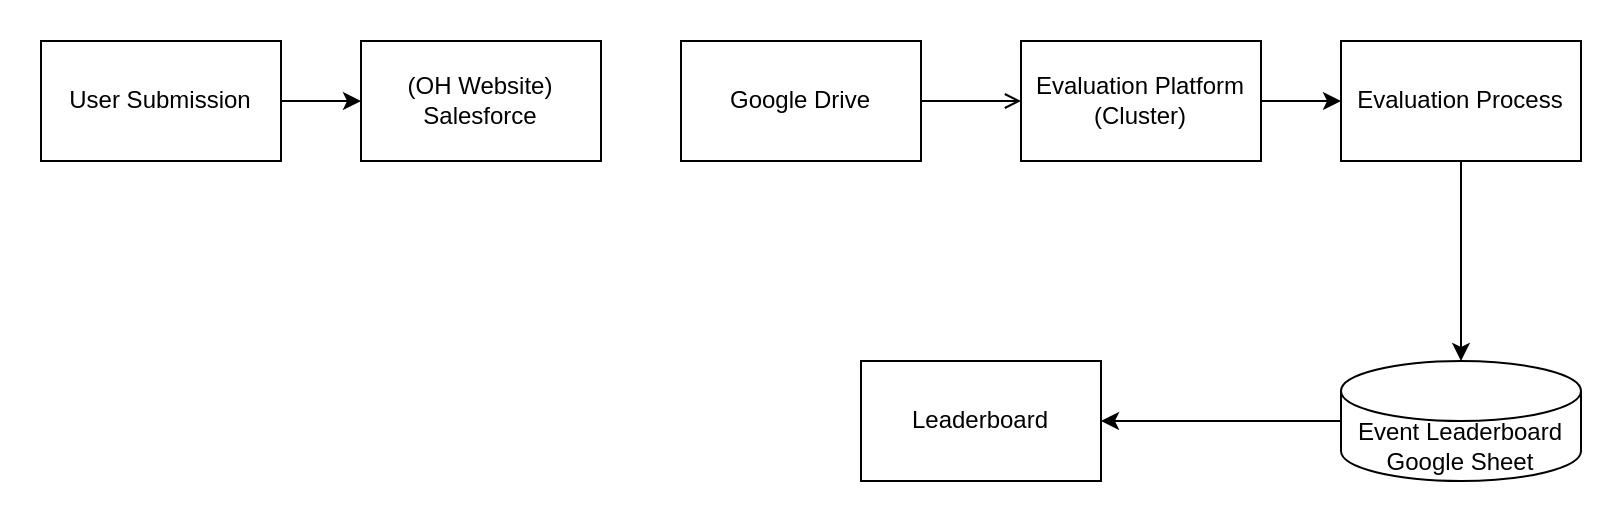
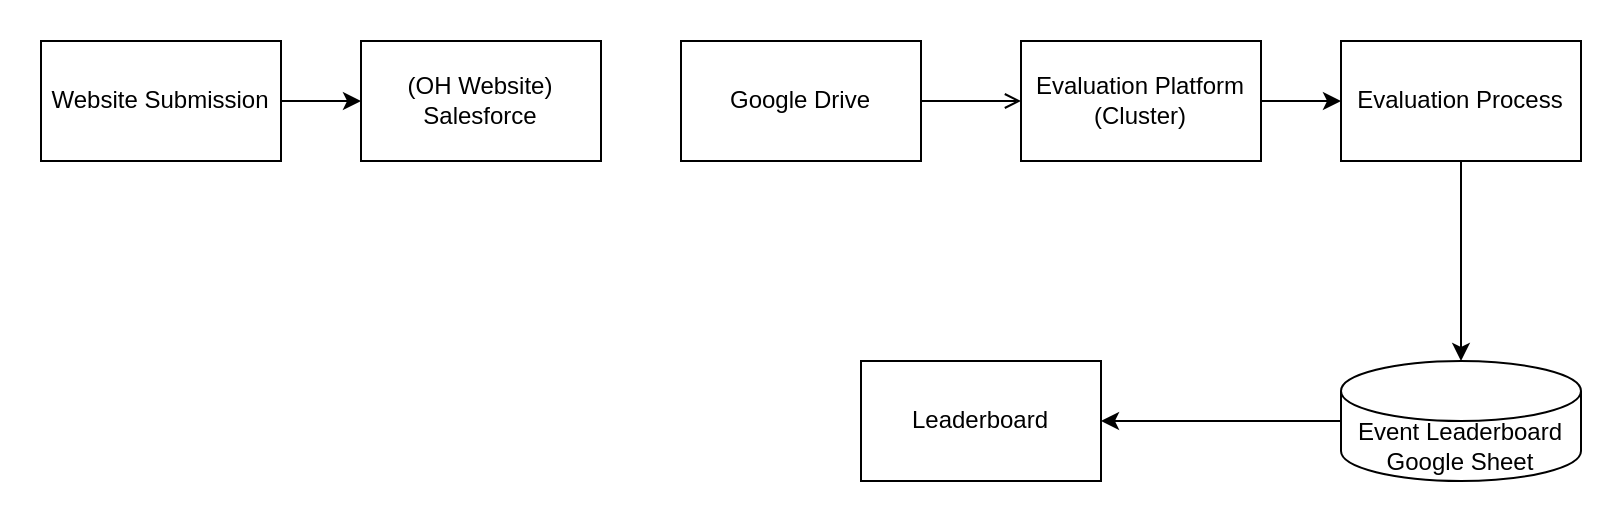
node "User Submission": label "User Submission" -> "Website Submission"
